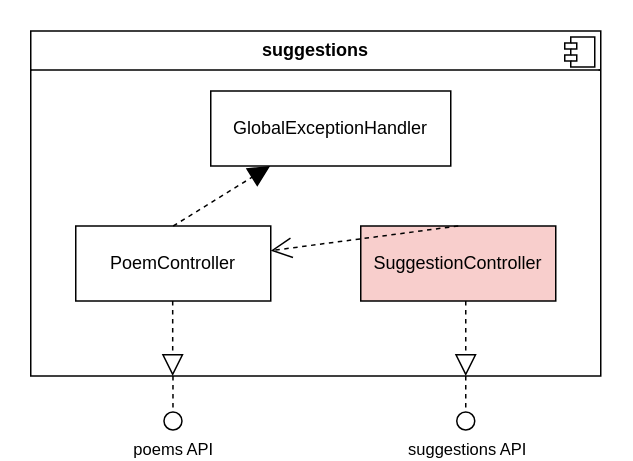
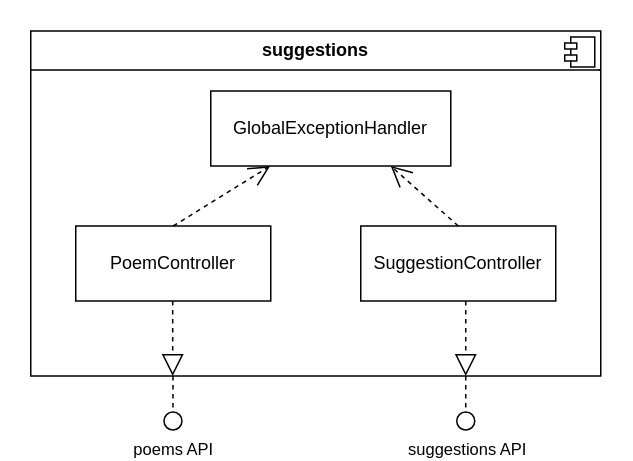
edge "PoemController" -> "GlobalExceptionHandler": arrowhead block -> open
edge "SuggestionController" -> "PoemController": now "SuggestionController" -> "GlobalExceptionHandler"
node "SuggestionController": fillcolor #f8cecc -> #ffffff
